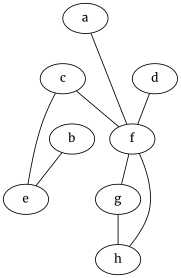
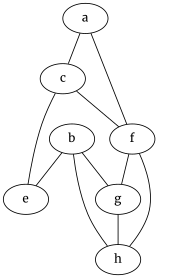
edge "a" -- "c": added
node "d": removed
edge "b" -- "g": added
edge "b" -- "h": added
